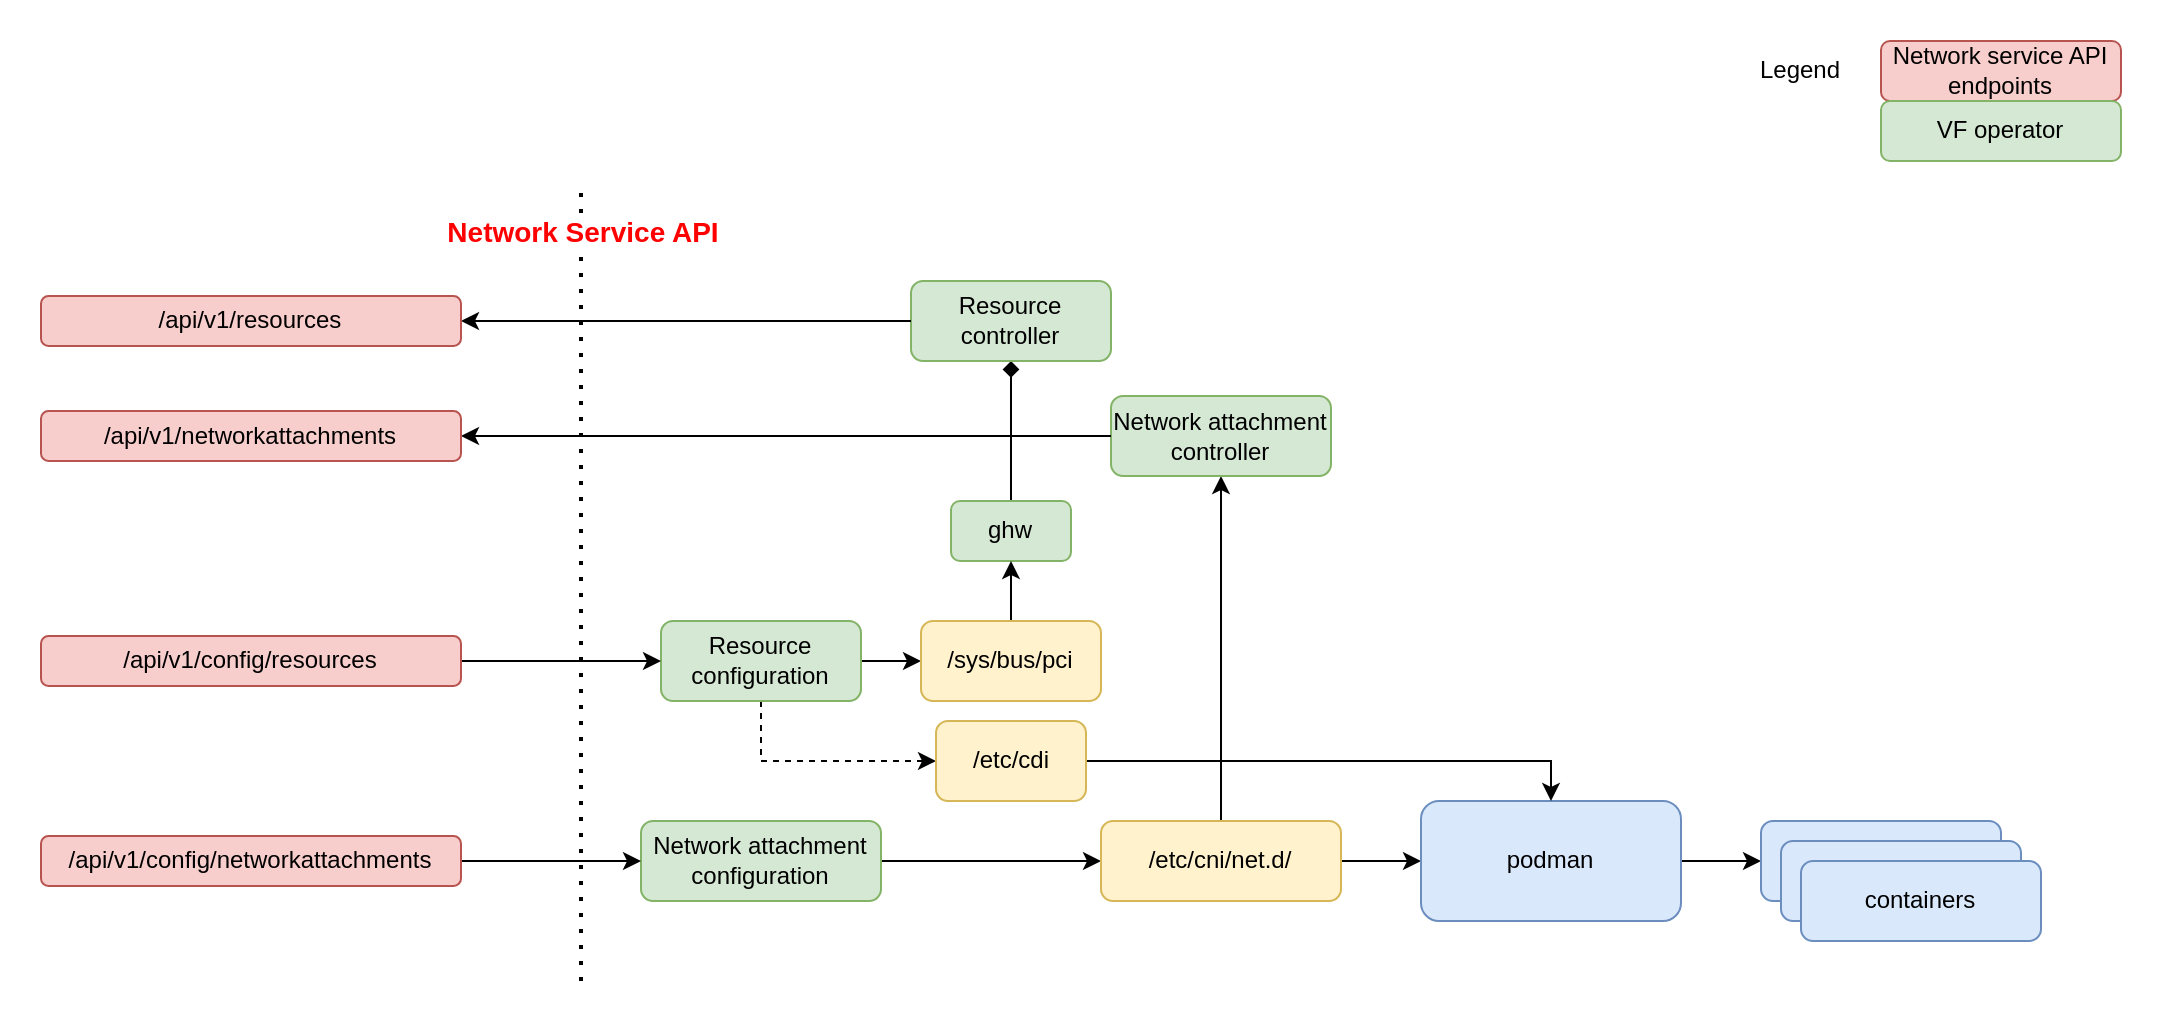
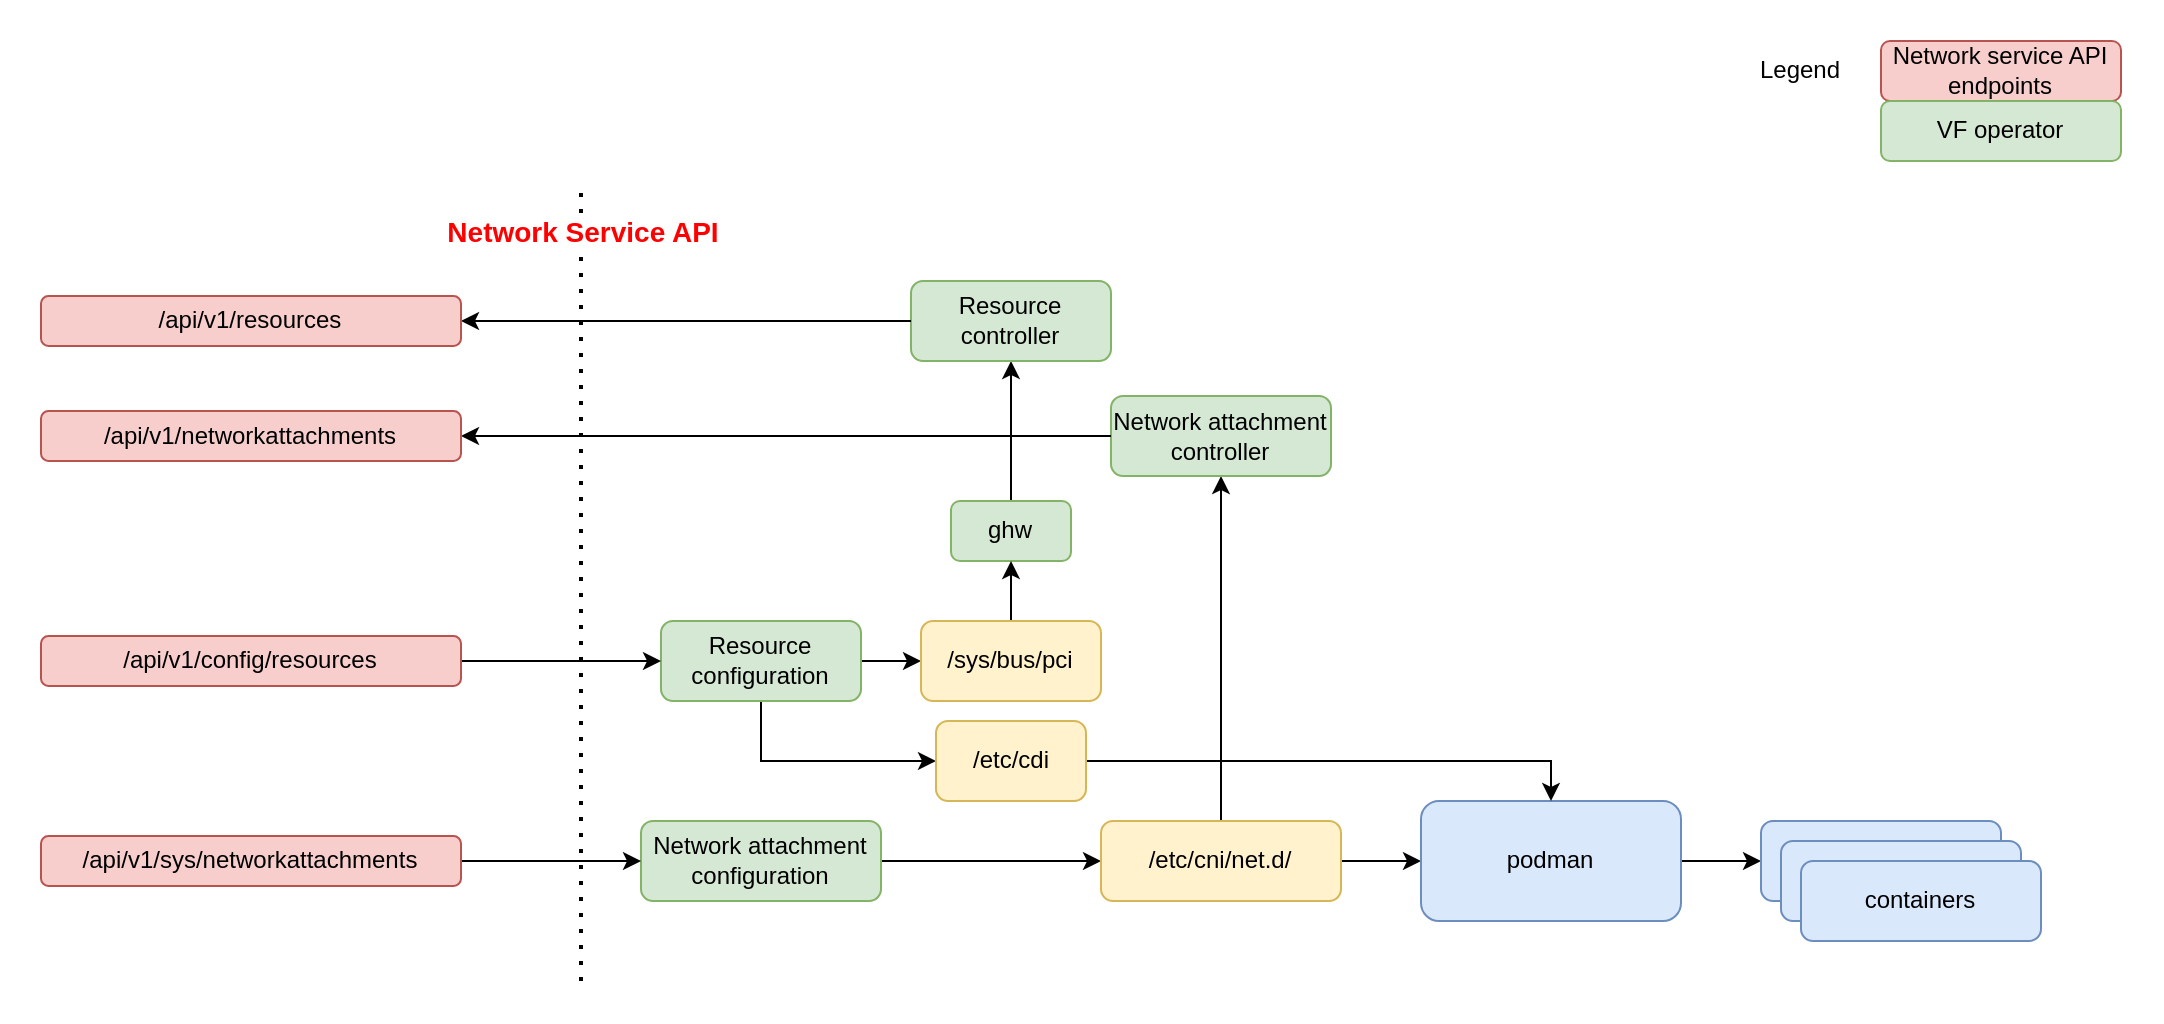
edge "ghw" -> "Resource controller": arrowhead diamond -> classic
edge "Resource configuration" -> "/etc/cdi": style dashed -> solid
node "/api/v1/config/networkattachments": label "/api/v1/config/networkattachments" -> "/api/v1/sys/networkattachments"
